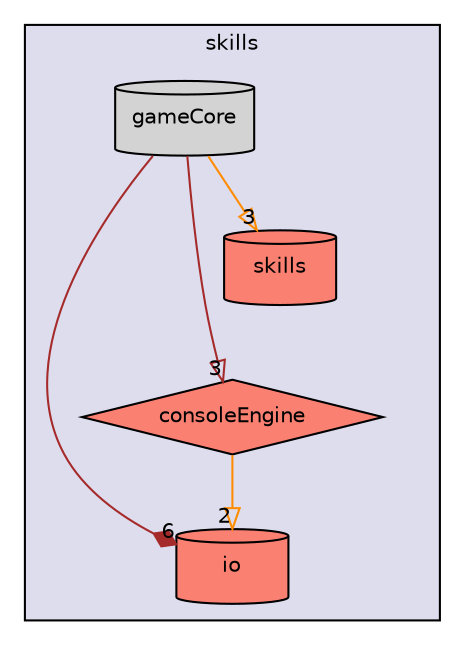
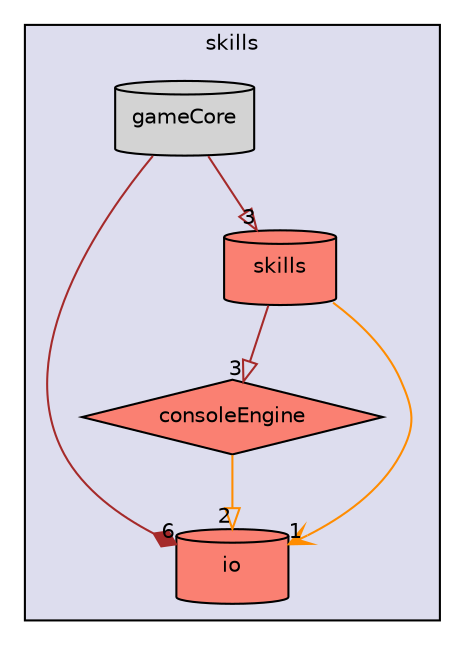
edge "gameCore" -> "skills": color darkorange -> brown
edge "gameCore" -> "consoleEngine": now "skills" -> "consoleEngine"
edge "skills" -> "io": added
